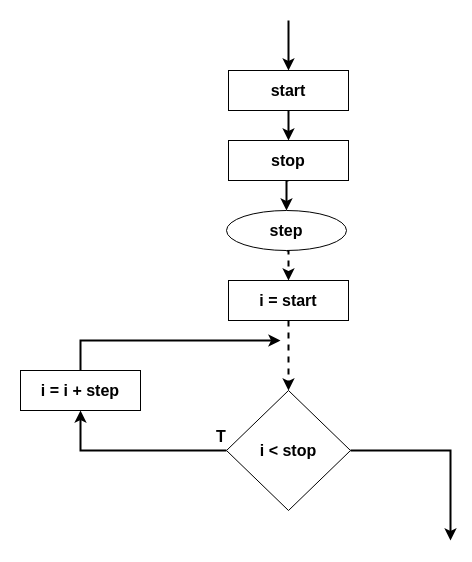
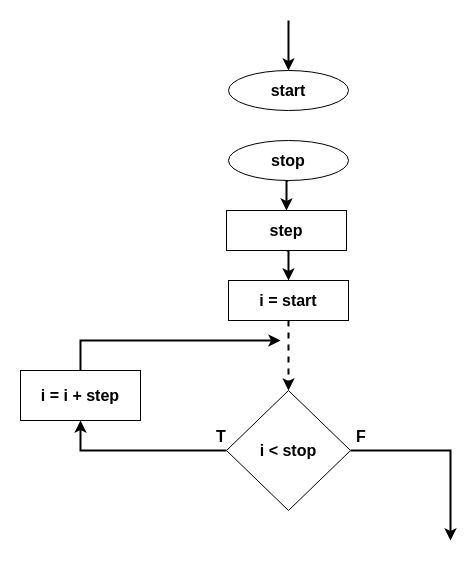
node "start": shape rectangle -> ellipse
edge "start" -> "stop": removed
node "stop": shape rectangle -> ellipse
node "step": shape ellipse -> rectangle
edge "step" -> "i = start": style dashed -> solid
node "i = i + step": size 120x40 -> 120x50
node "F": added
